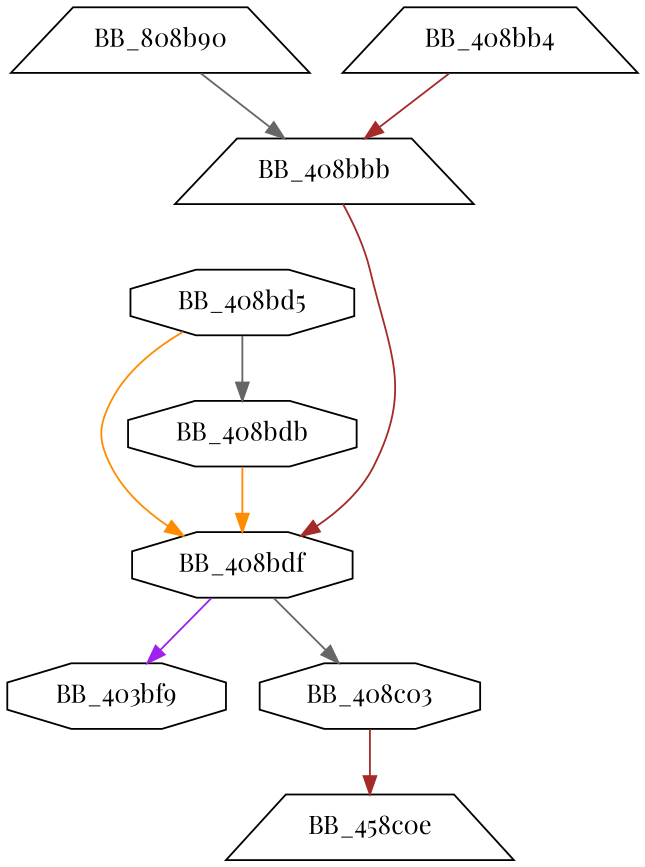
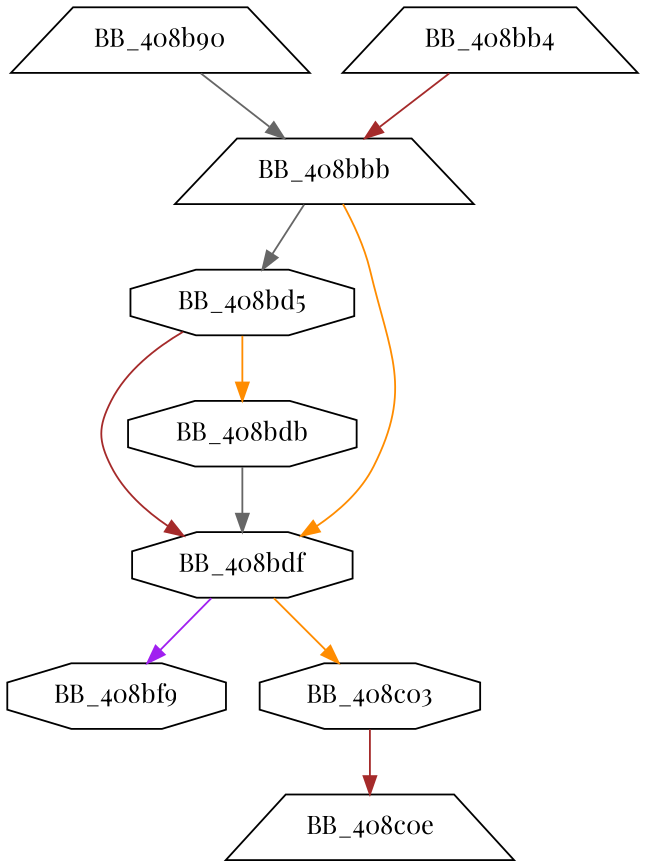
node "BB_808b90": label "BB_808b90" -> "BB_408b90"
edge "BB_408bbb" -> "BB_408bd5": added
edge "BB_408bd5" -> "BB_408bdb": color gray40 -> darkorange
edge "BB_408bbb" -> "BB_408bdf": color brown -> darkorange
edge "BB_408bd5" -> "BB_408bdf": color darkorange -> brown
edge "BB_408bdb" -> "BB_408bdf": color darkorange -> gray40
edge "BB_408bdf" -> "BB_408c03": color gray40 -> darkorange
node "BB_403bf9": label "BB_403bf9" -> "BB_408bf9"
node "BB_458c0e": label "BB_458c0e" -> "BB_408c0e"
